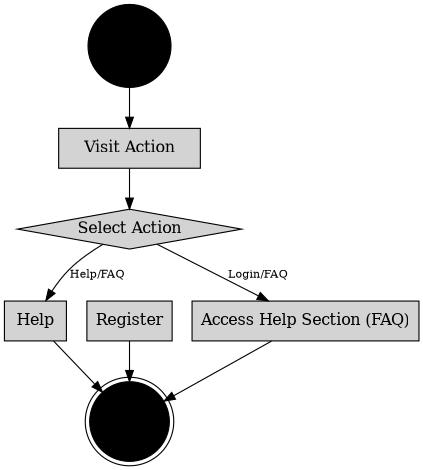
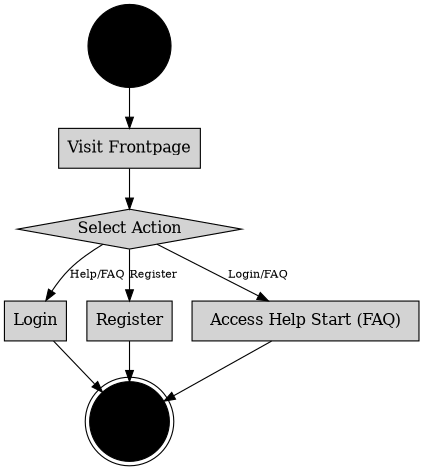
node "Visit Action": label "Visit Action" -> "Visit Frontpage"
edge "Select Action" -> "Register": added, label "Register"
node "Help": label "Help" -> "Login"
node "Access Help Section (FAQ)": label "Access Help Section (FAQ)" -> "Access Help Start (FAQ)"
